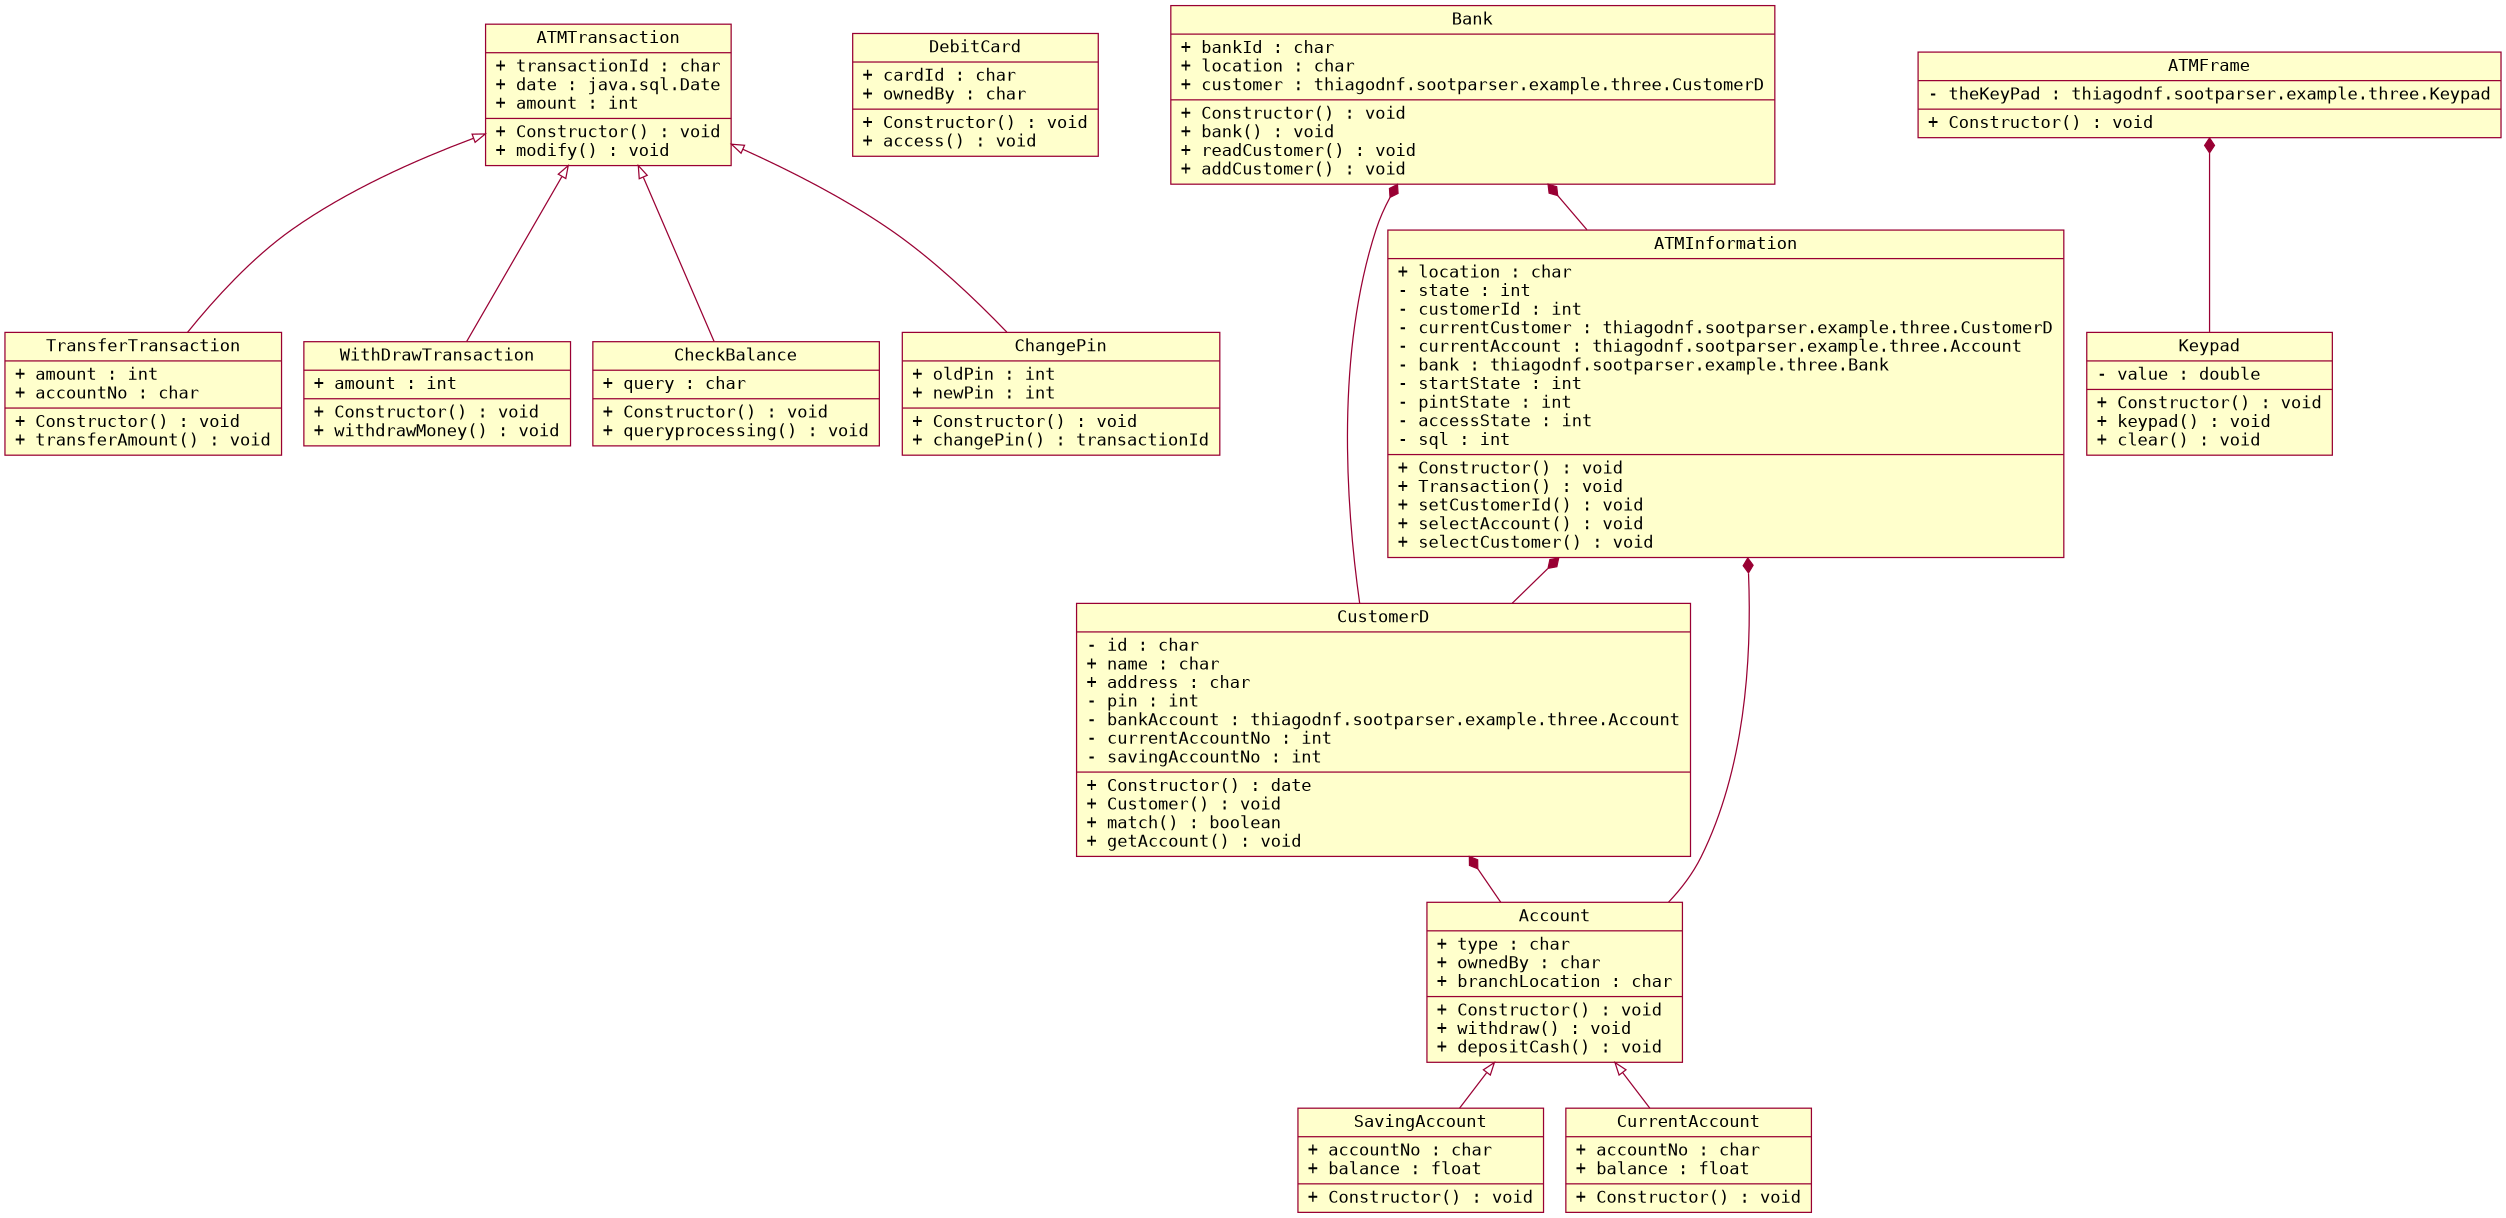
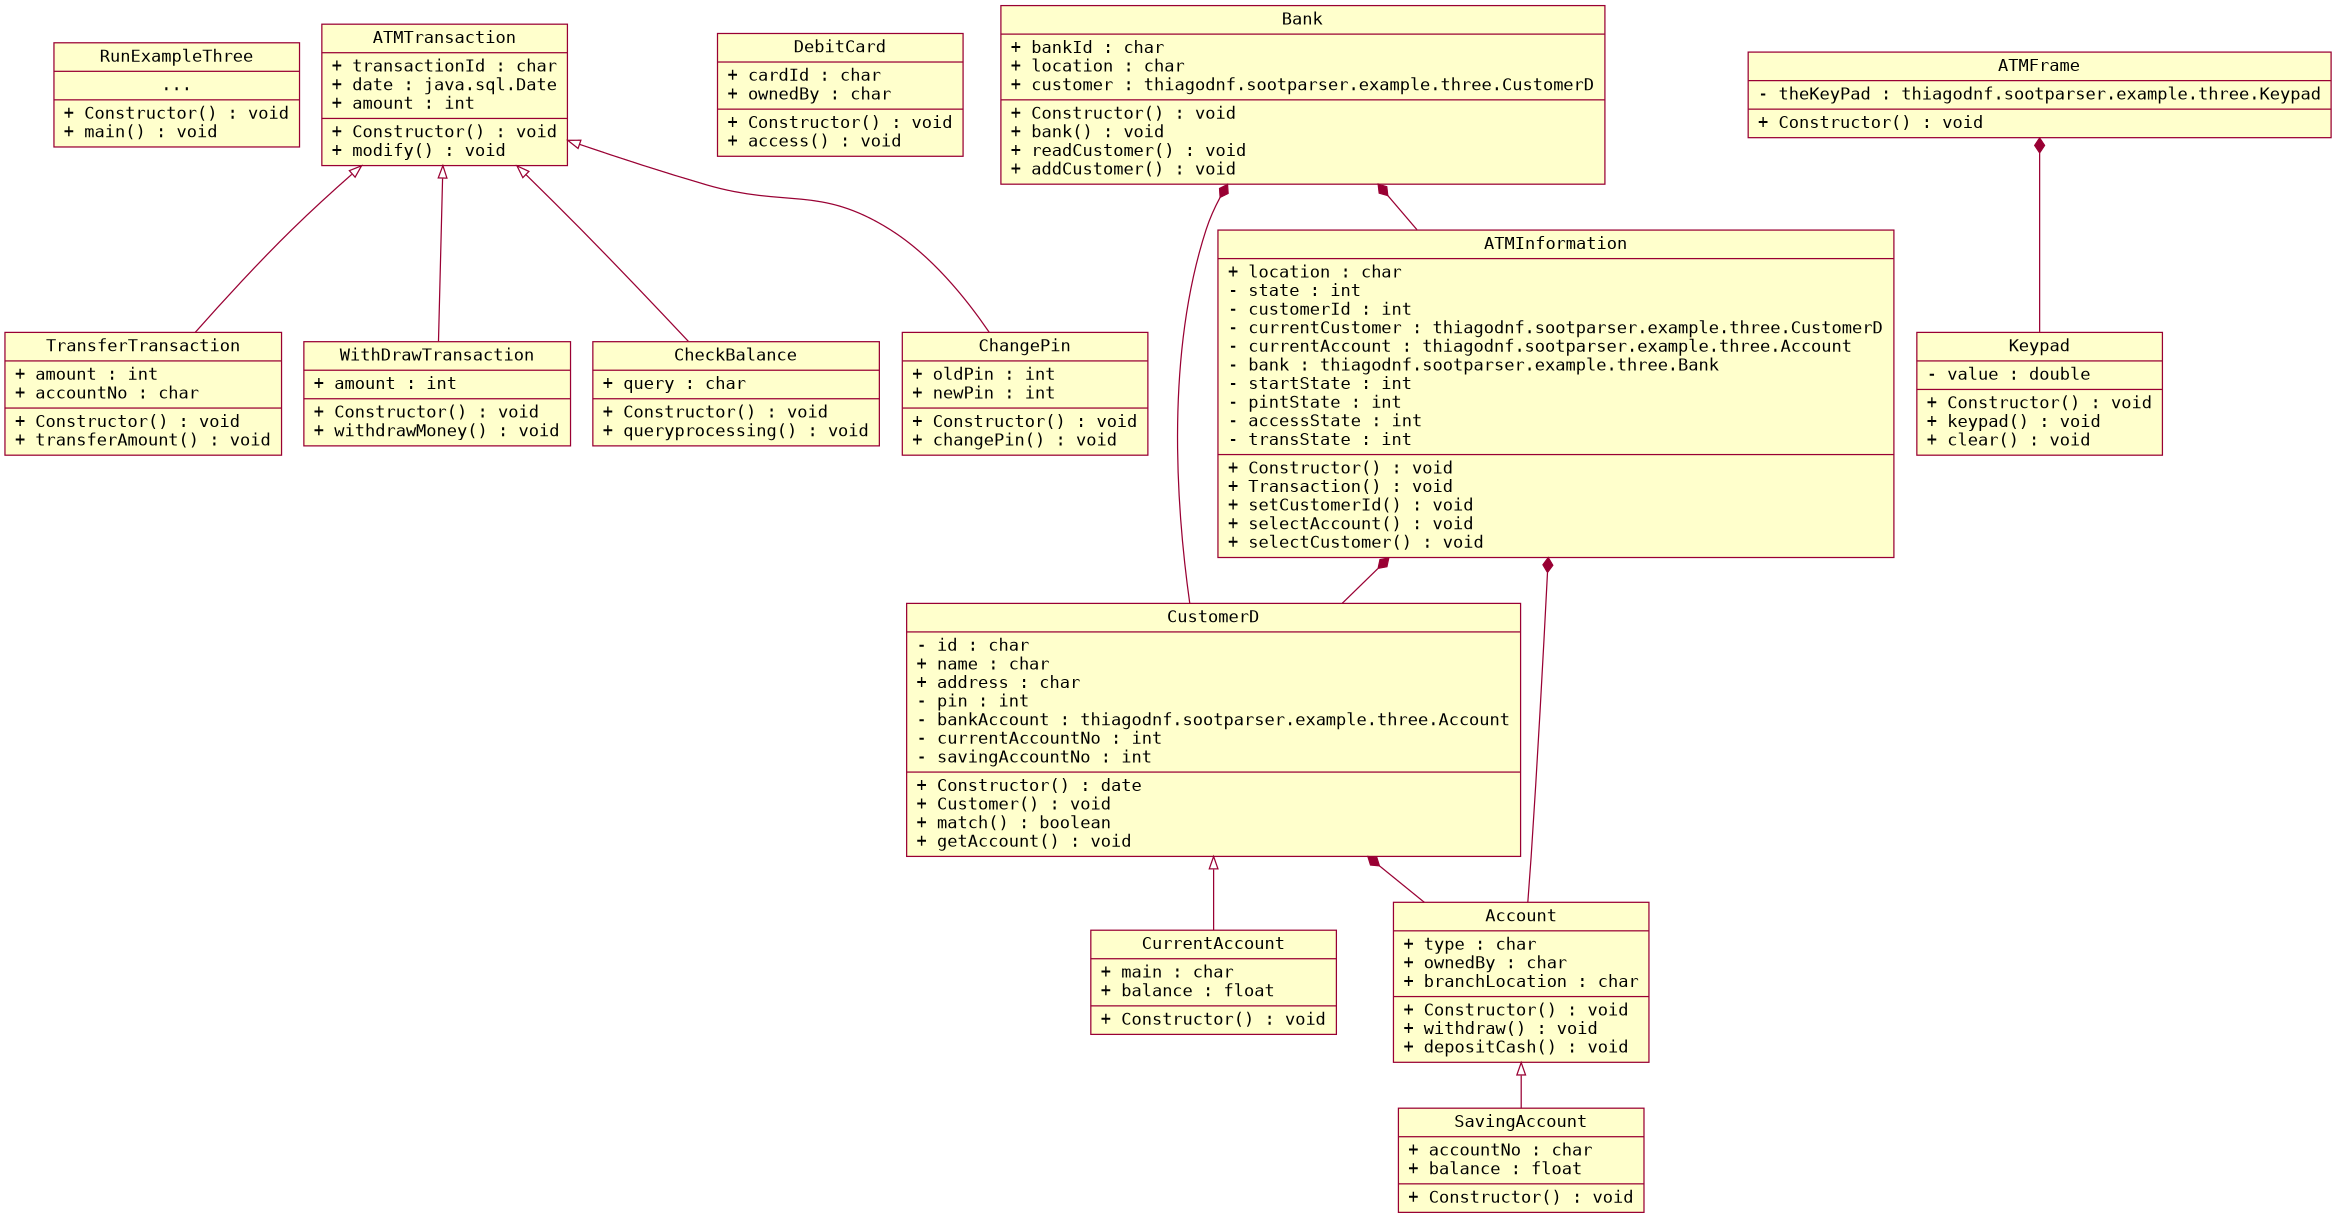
node "RunExampleThree": added
node "ChangePin": text "+ changePin() : transactionId" -> "+ changePin() : void"
node "ATMInformation": text "- sql : int" -> "- transState : int"
edge "CurrentAccount" -> "Account": now "CurrentAccount" -> "CustomerD"
node "CurrentAccount": text "+ accountNo : char" -> "+ main : char"
